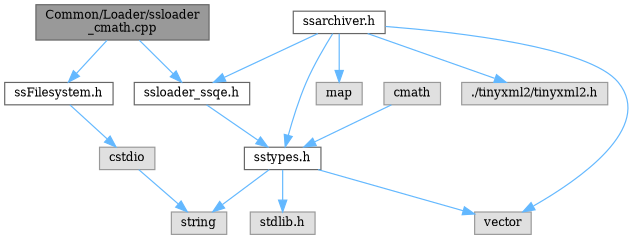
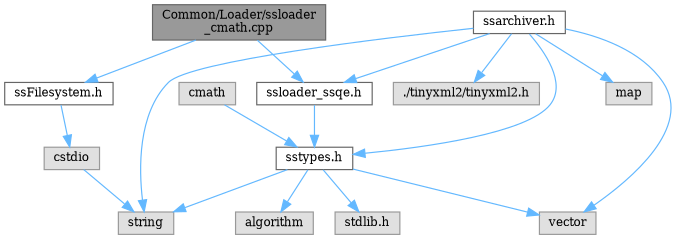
edge "ssarchiver.h" -> "string": added
node "algorithm": added
